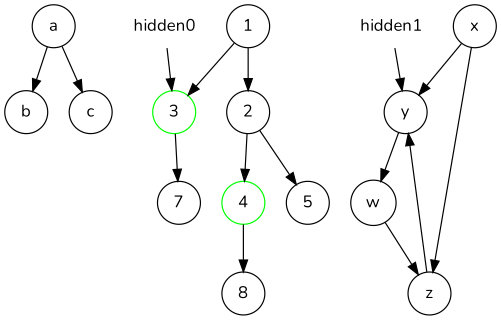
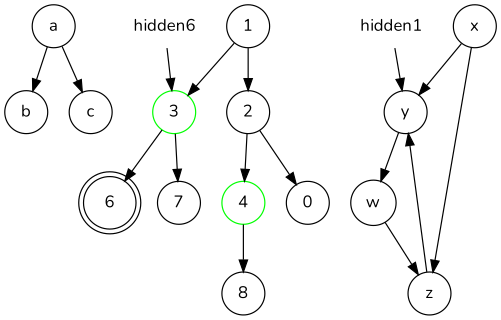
node "hidden0": label "hidden0" -> "hidden6"
node "6": added
node "5": label "5" -> "0"
